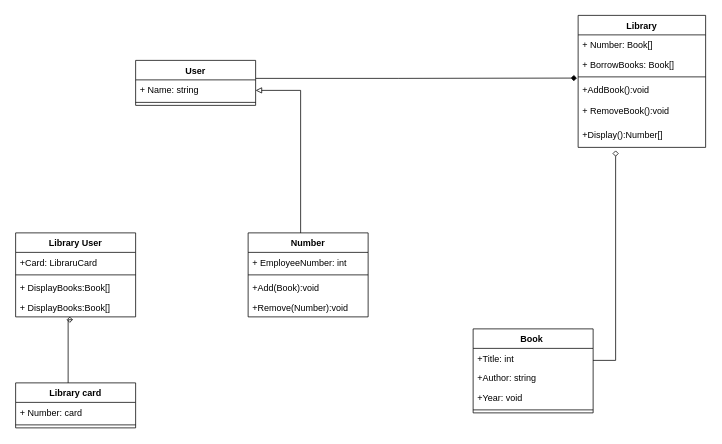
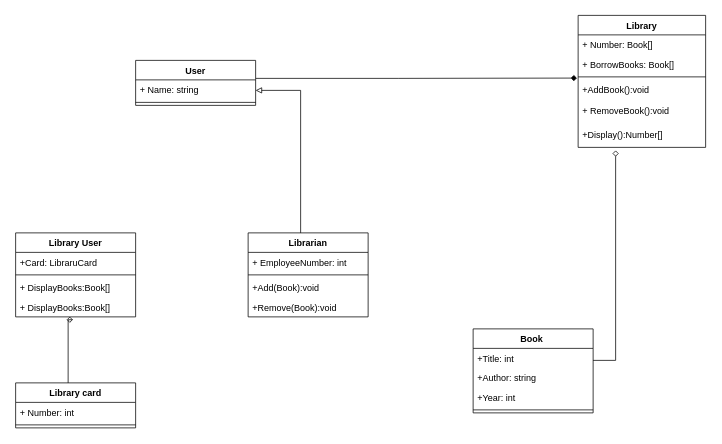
node "Number": label "Number" -> "Librarian"
node "+Remove(Number):void": label "+Remove(Number):void" -> "+Remove(Book):void"
node "+Year: void": label "+Year: void" -> "+Year: int"
node "+ Number: card": label "+ Number: card" -> "+ Number: int"
